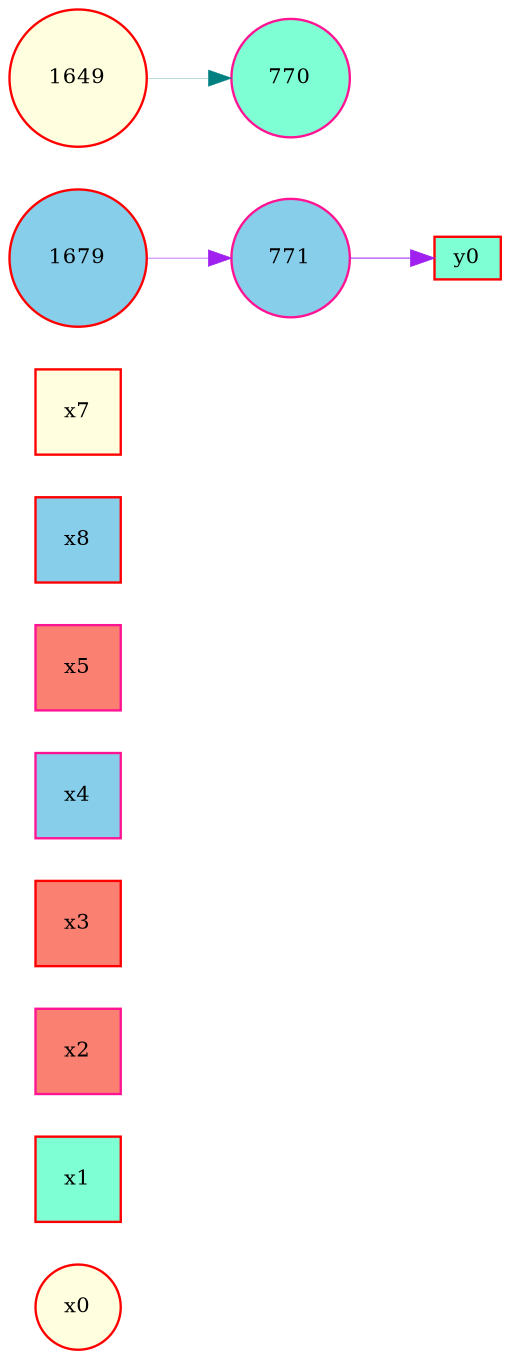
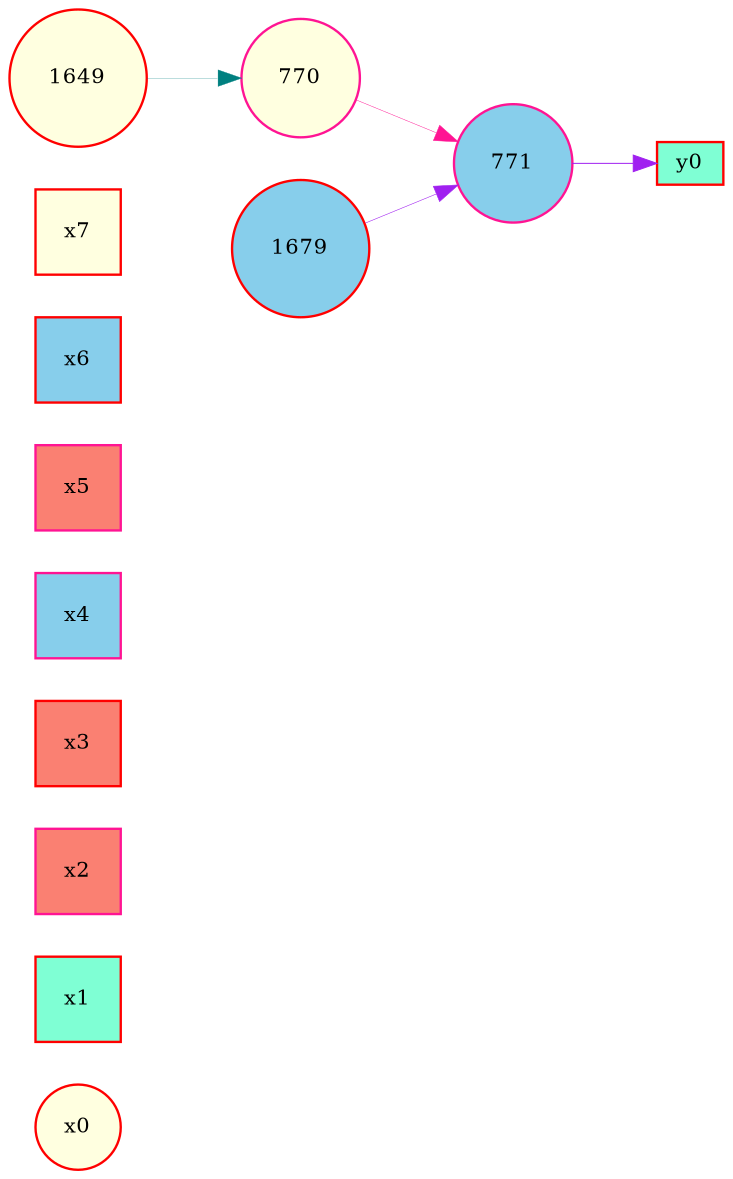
node "770": fillcolor aquamarine -> lightyellow
edge "770" -> "771": added
node "x8": label "x8" -> "x6"
